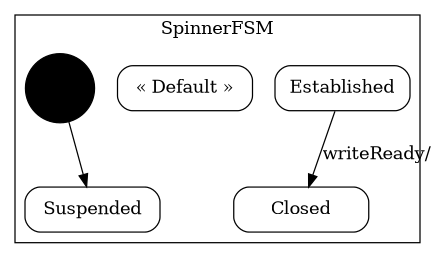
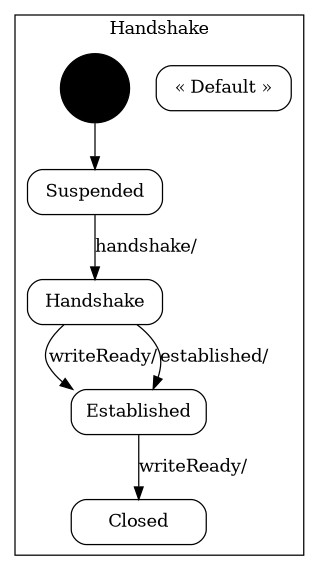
cluster "SpinnerFSM": label "SpinnerFSM" -> "Handshake"
node "Handshake": added
